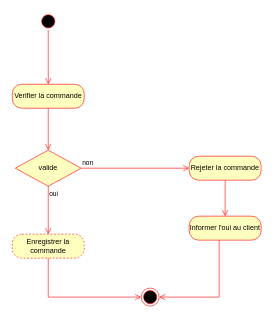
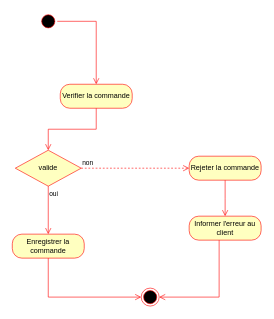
node "Verifier la commande": moved (48, 96) -> (96, 96)
edge "valide" -> "Rejeter la commande": style solid -> dashed
node "Informer l'oui au client": label "Informer l'oui au client" -> "Informer l'erreur au client"
node "Enregistrer la commande": style dashed -> solid
